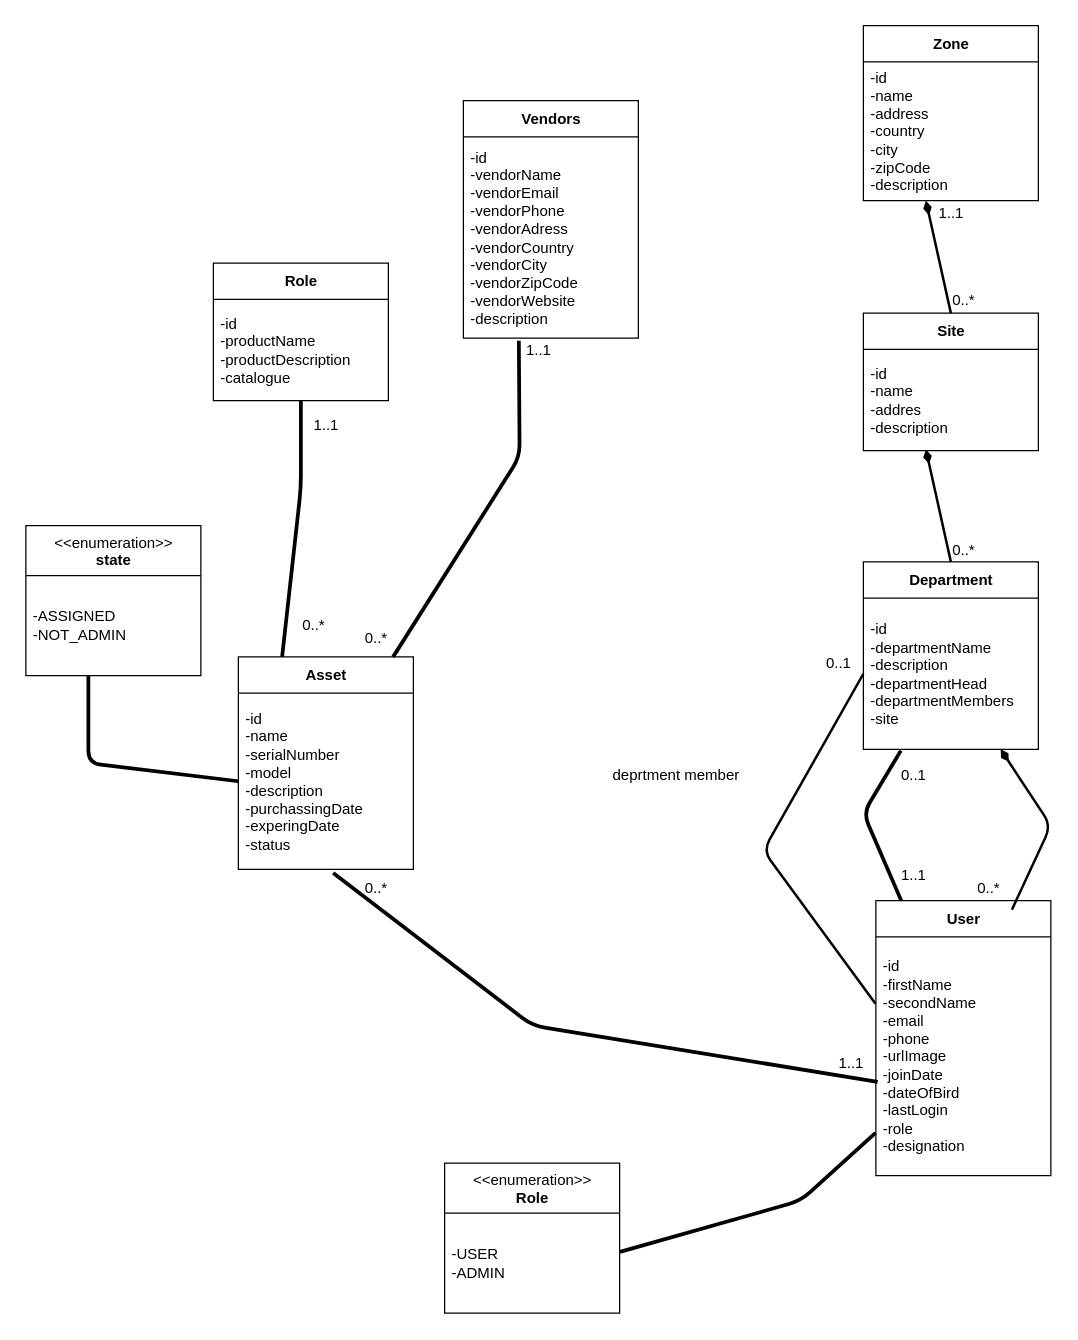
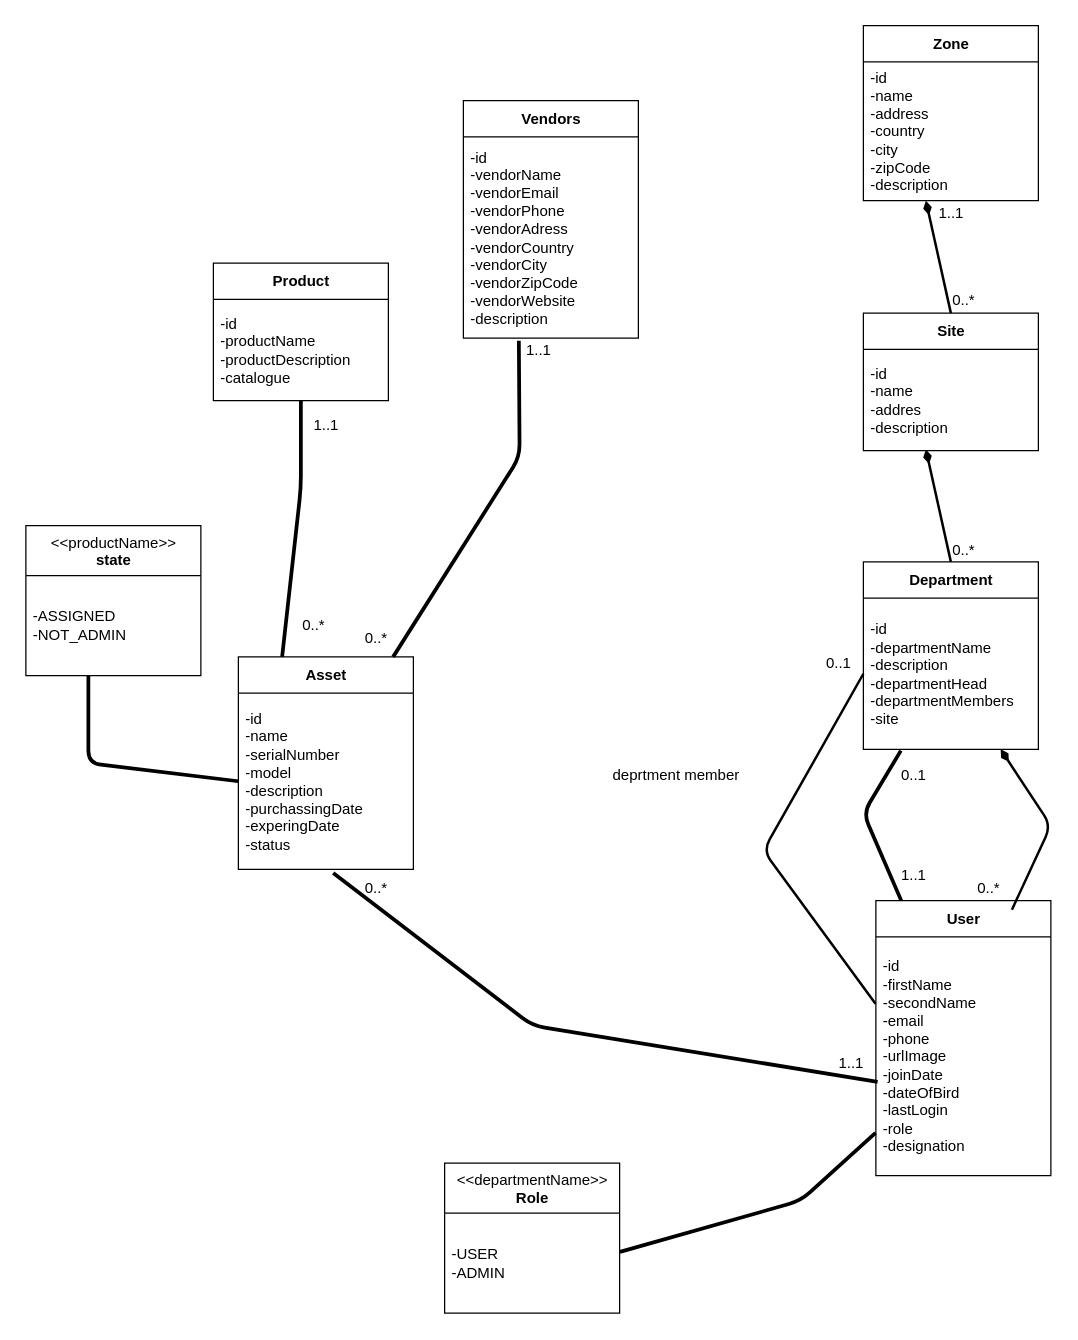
node "Role": label "Role" -> "Product"
node "<<enumeration>> state": label "<<enumeration>> state" -> "<<productName>> state"
node "<<enumeration>> Role": label "<<enumeration>> Role" -> "<<departmentName>> Role"
